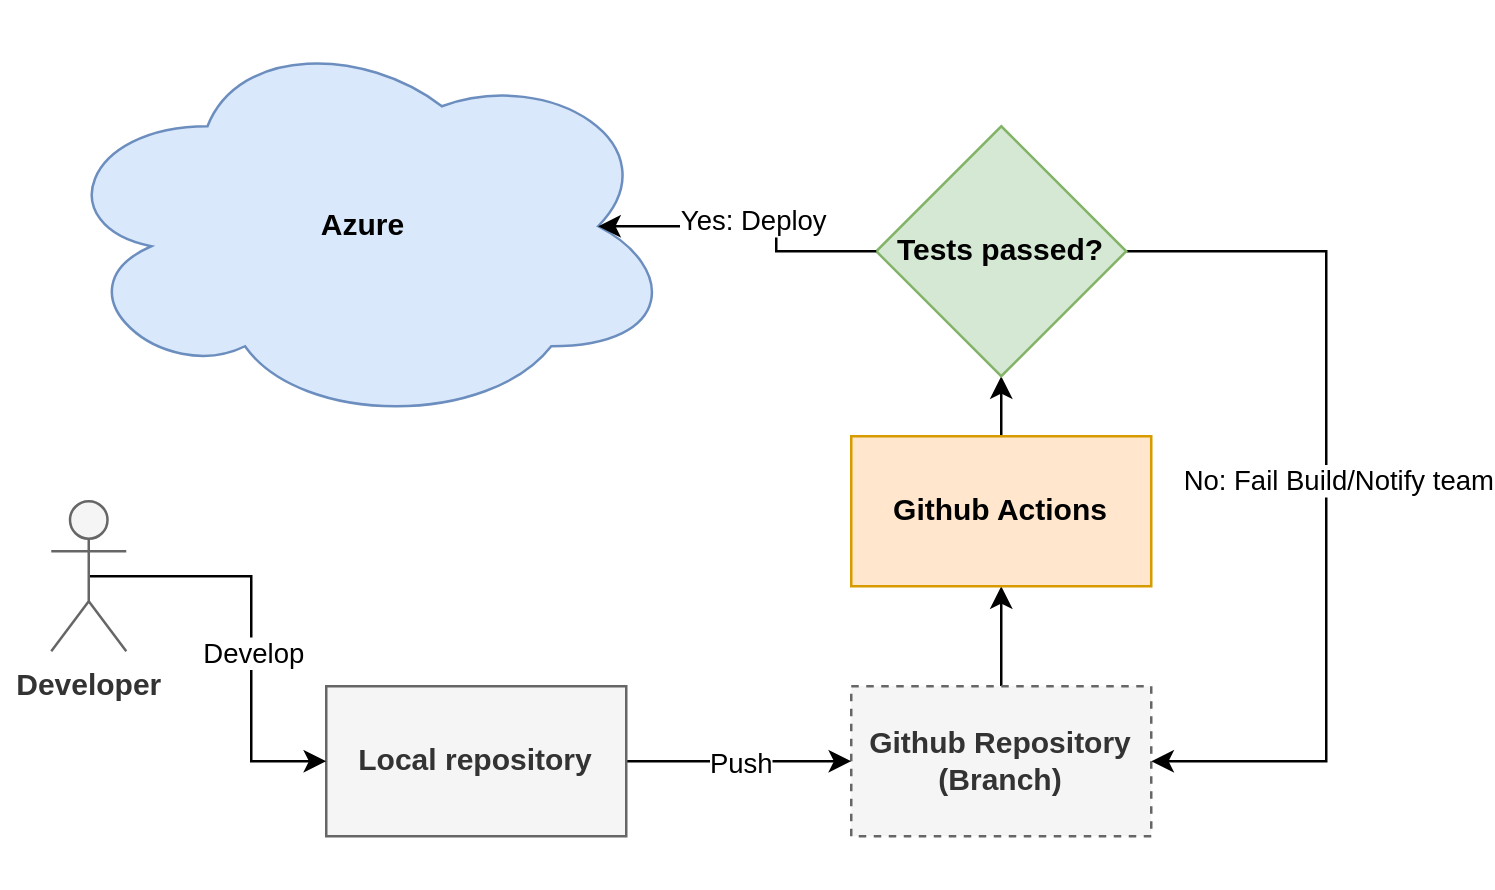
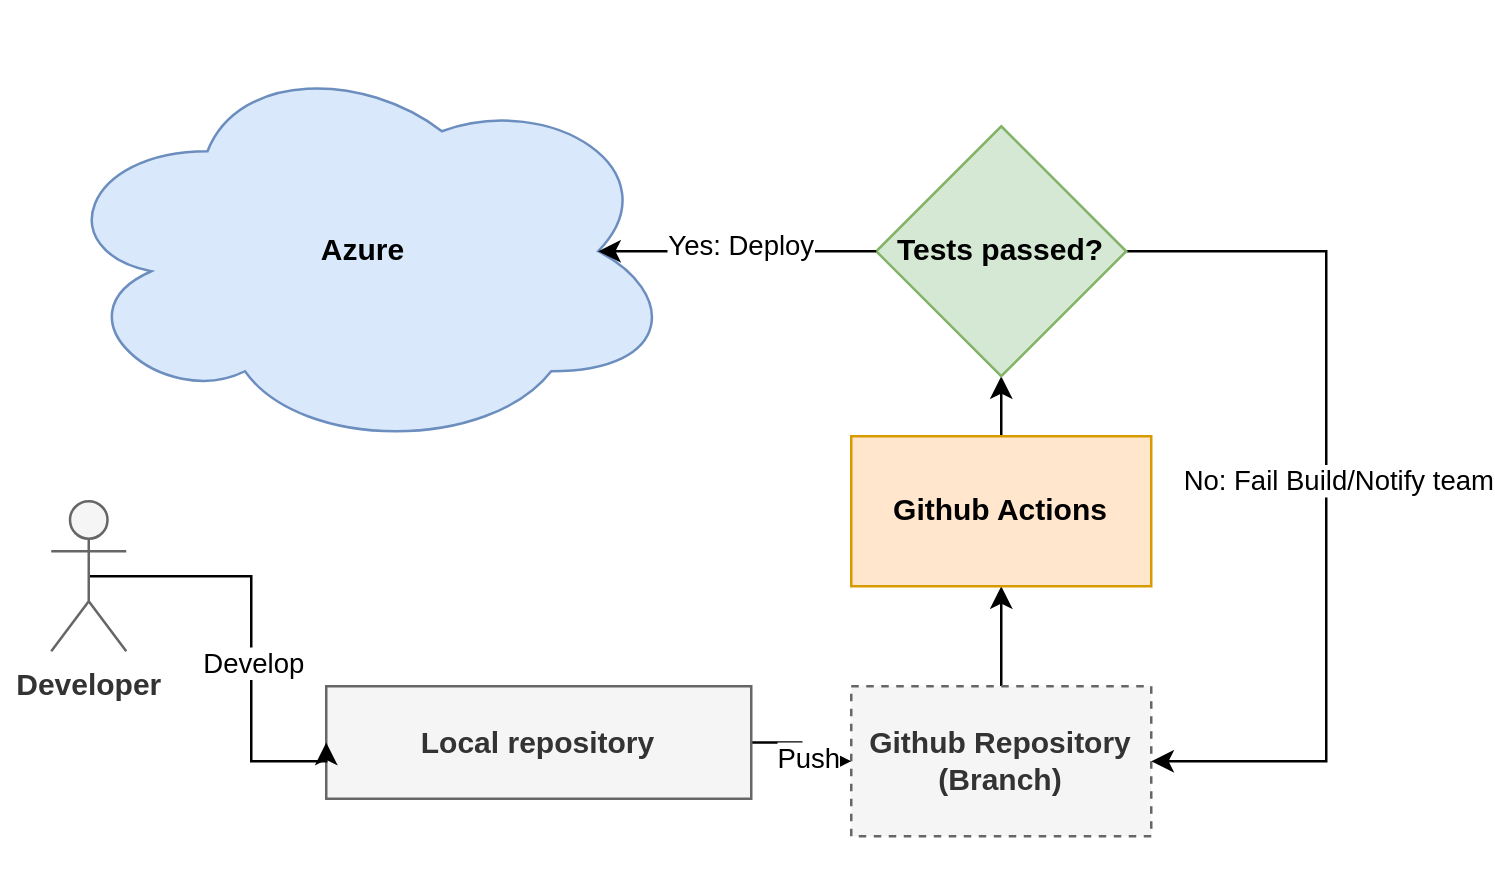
node "Azure": moved (364, 226) -> (364, 251)
node "Local repository": size 300x150 -> 425x113
